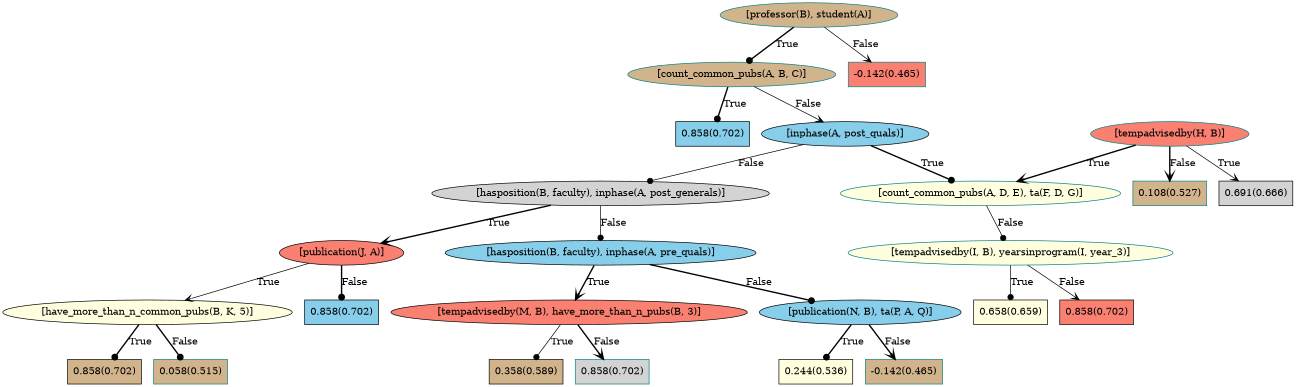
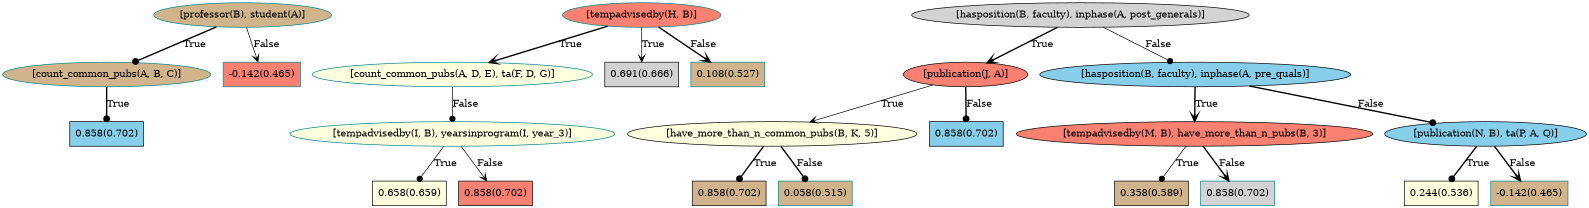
node "[inphase(A, post_quals)]": removed
